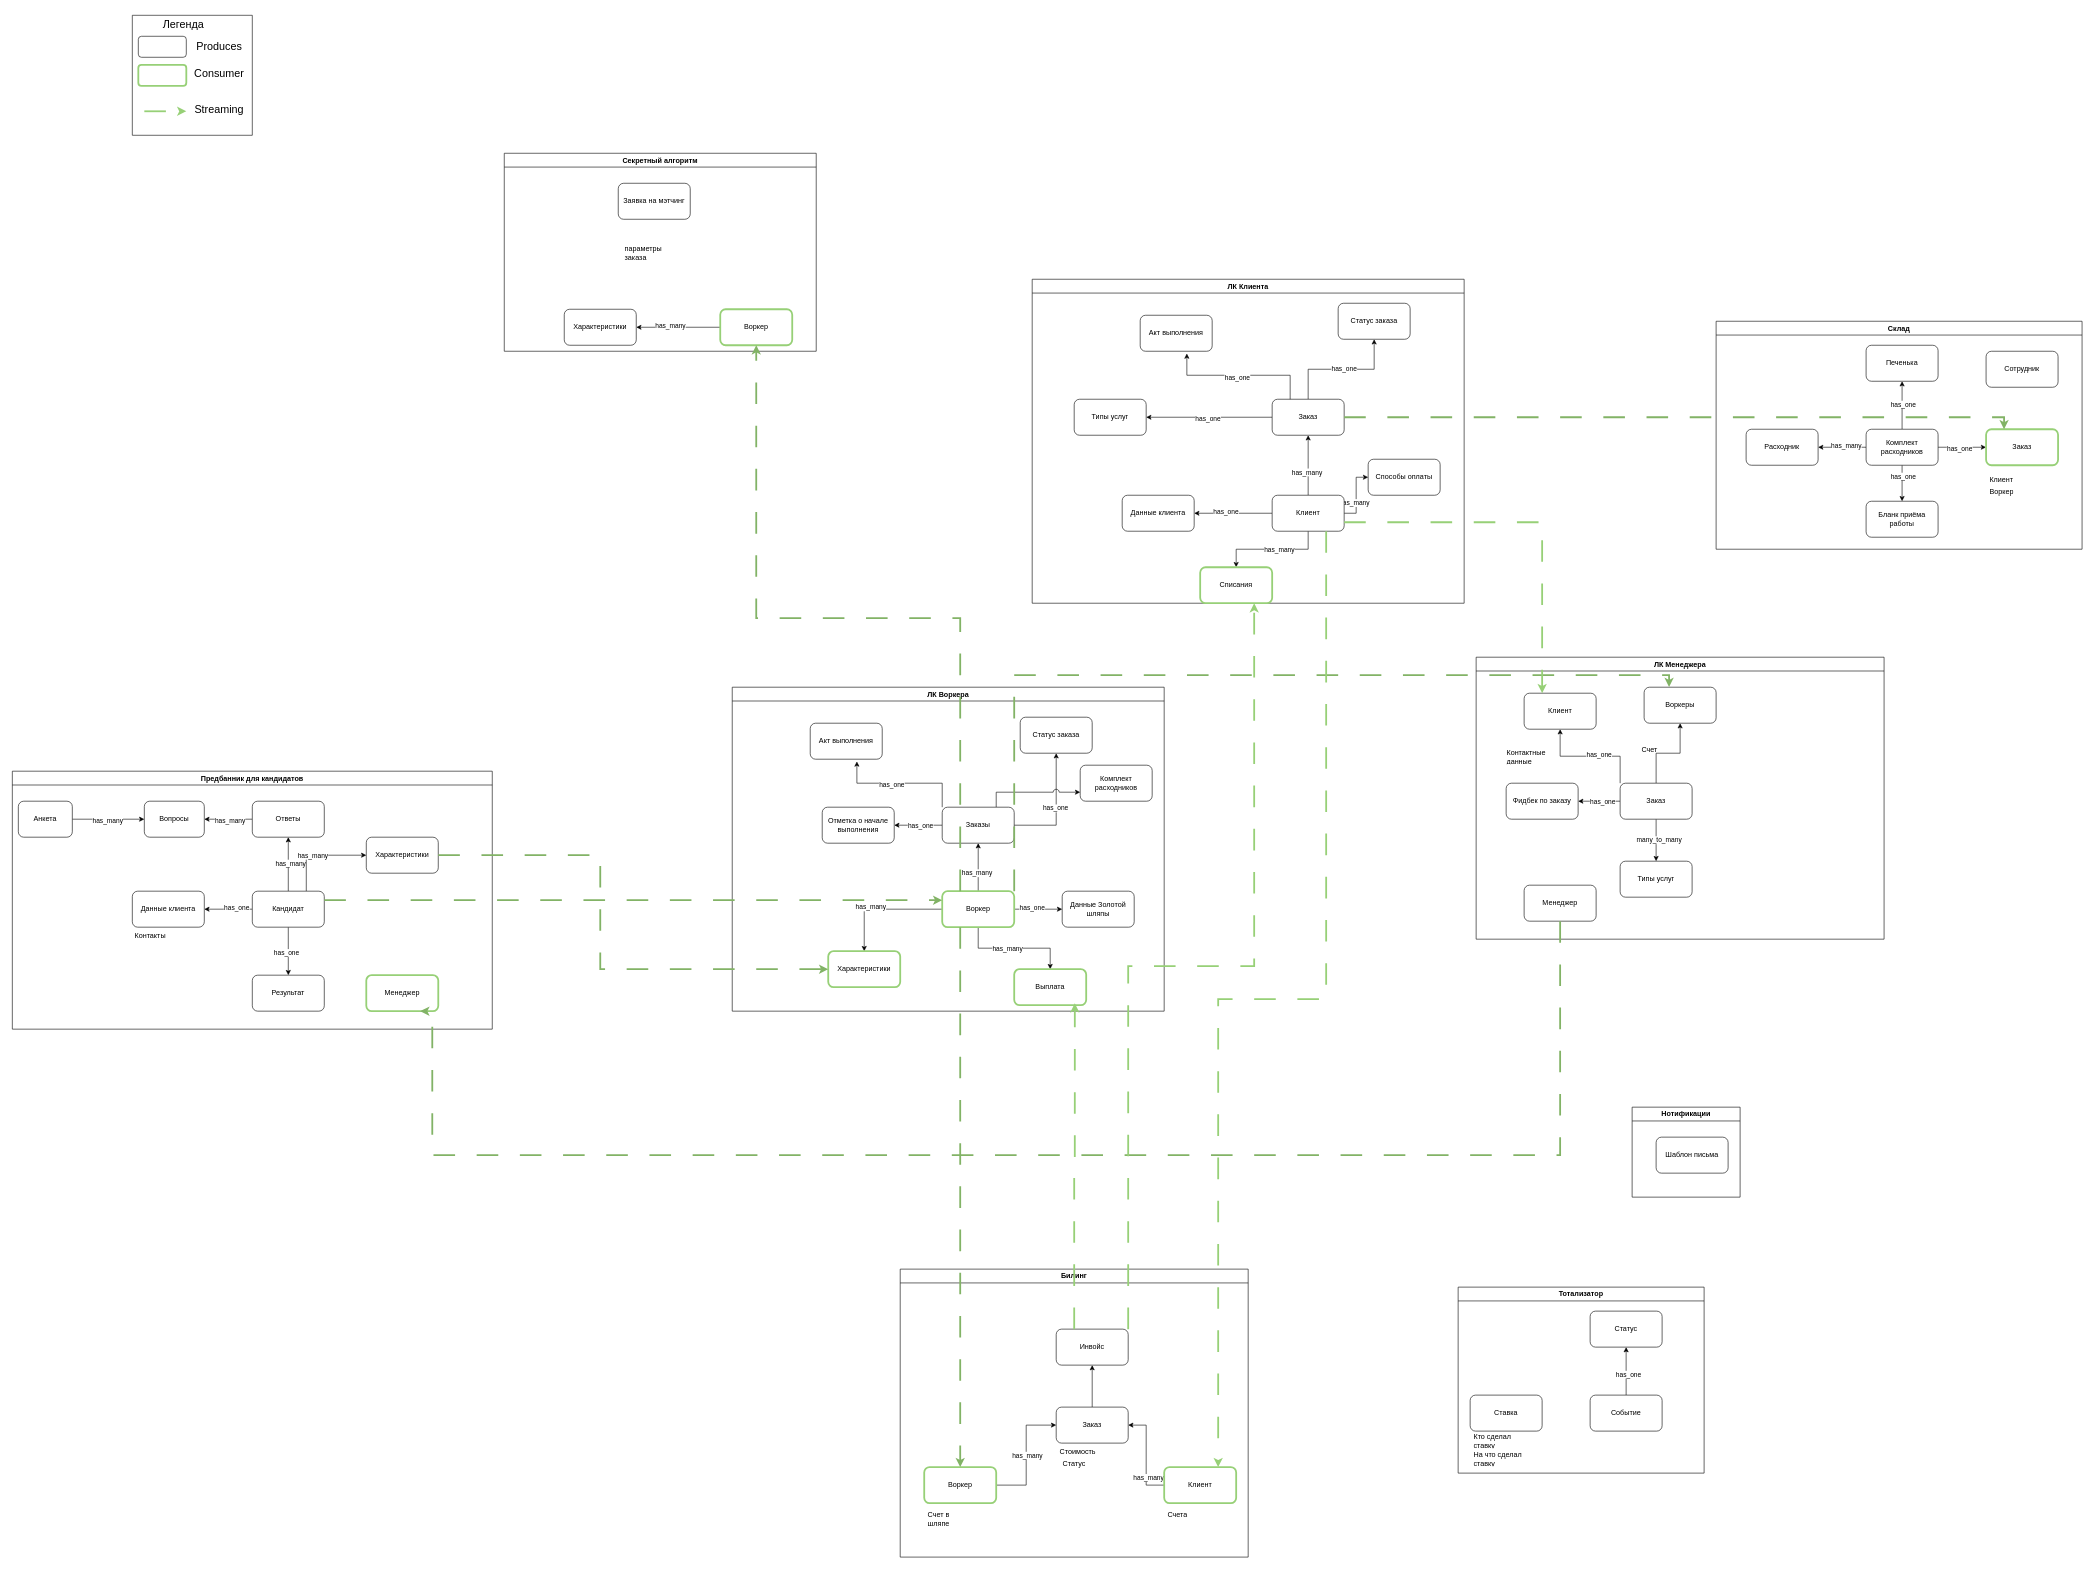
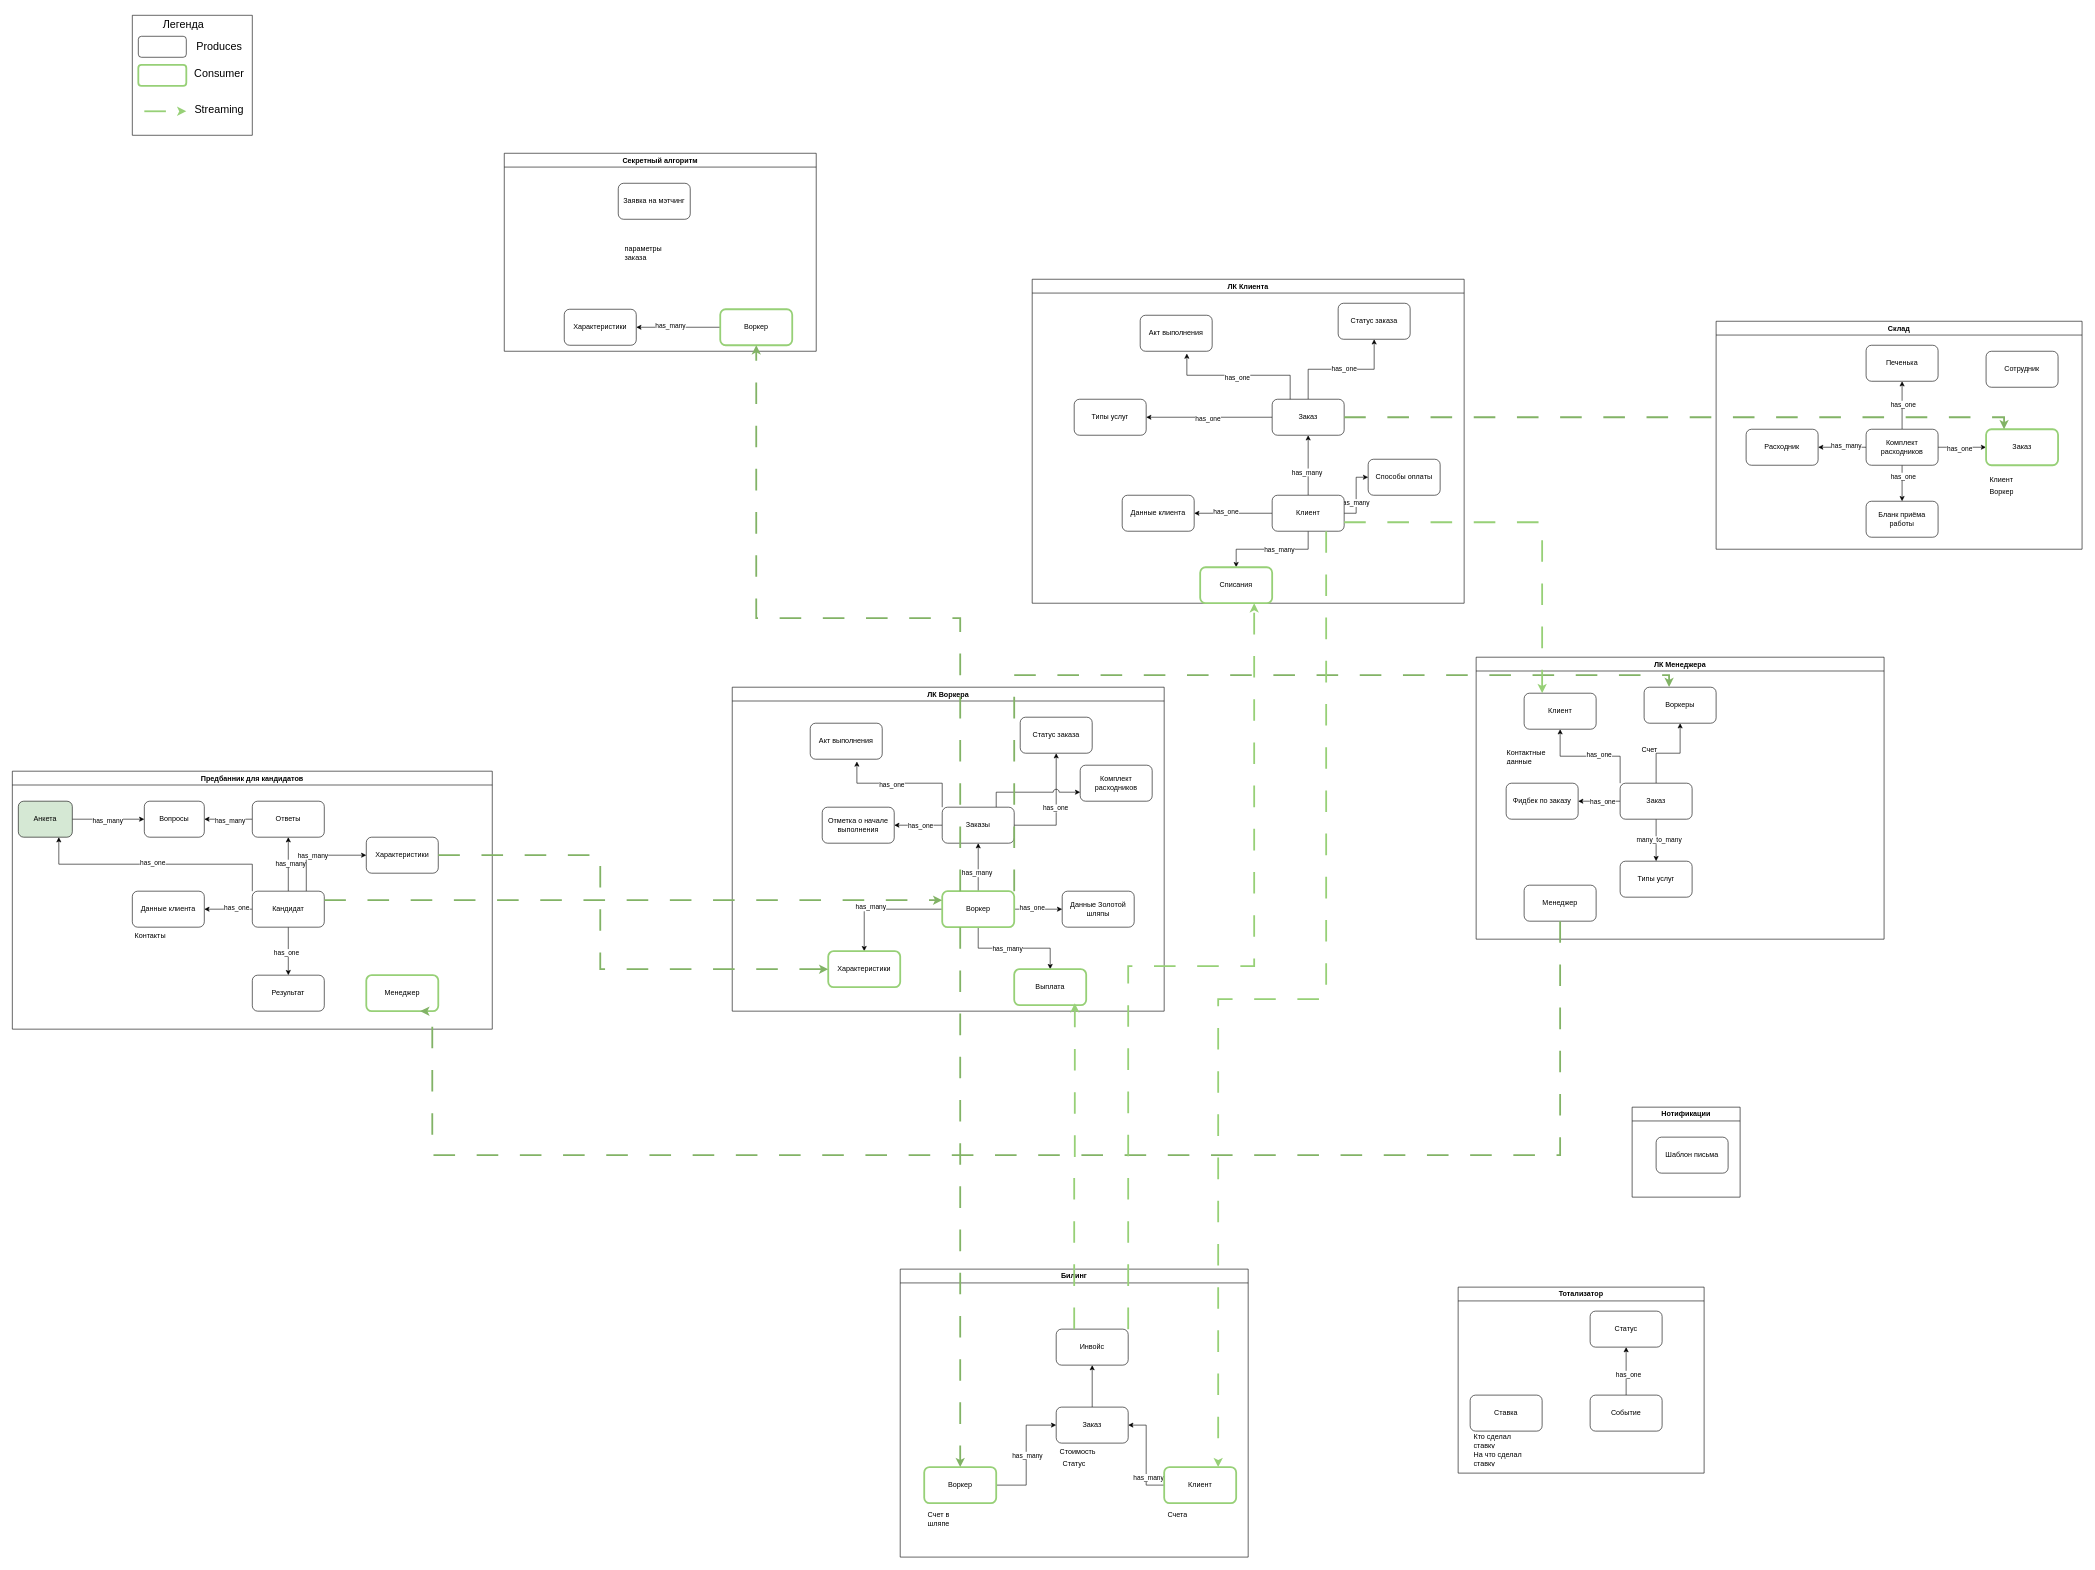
node "Анкета": fillcolor #ffffff -> #d5e8d4
edge "Кандидат" -> "Анкета": added, label "has_one"
